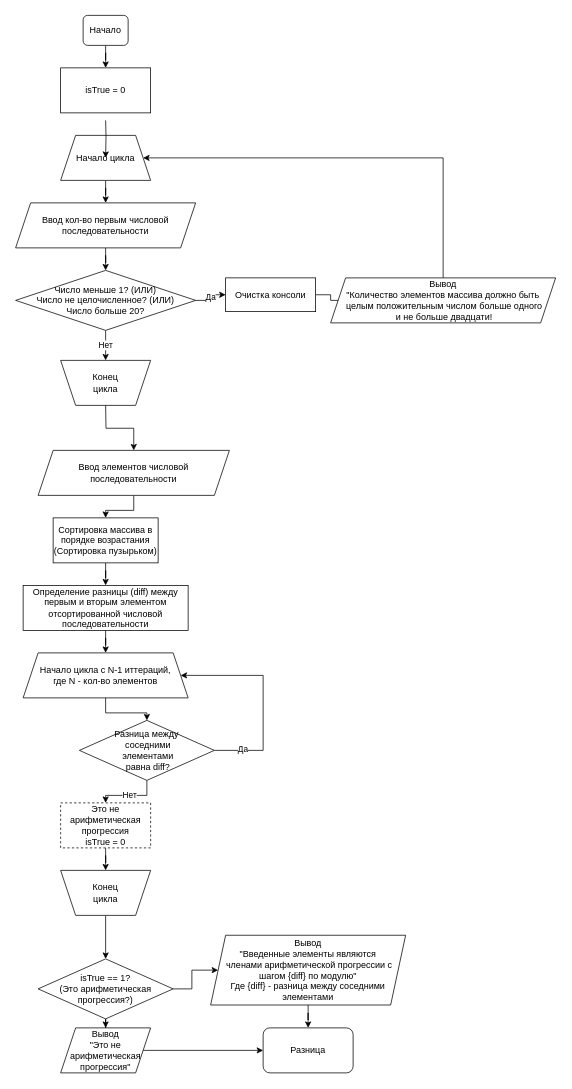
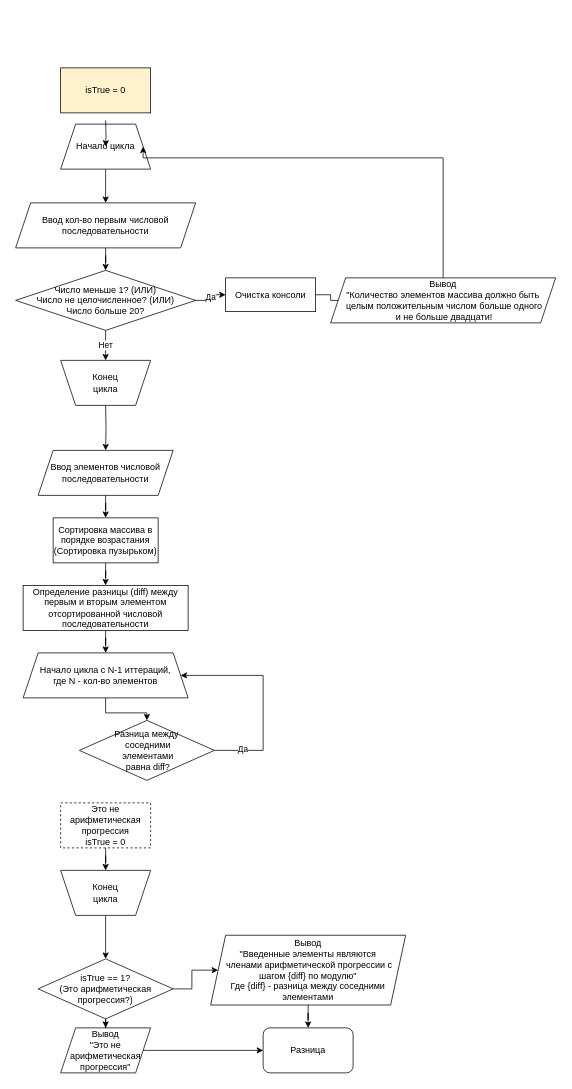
node "Начало": removed
edge "Начало" -> "isTrue = 0": removed
node "isTrue = 0": fillcolor #ffffff -> #fff2cc
node "Начало цикла": moved (105, 158) -> (105, 147)
node "Ввод элементов числовой последовательности": size 191x45 -> 135x45
edge "Разница между соседними элементами равна diff?" -> "Это не арифметическая прогрессия isTrue = 0": removed, label "Нет"
